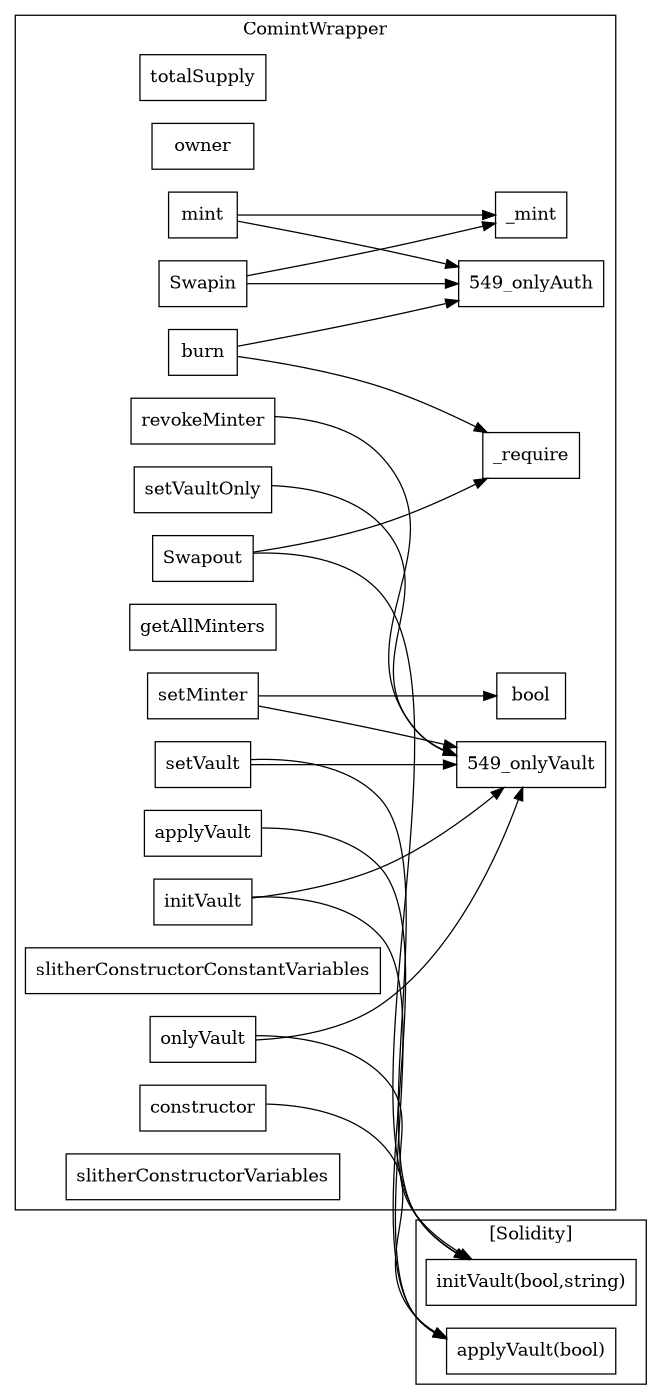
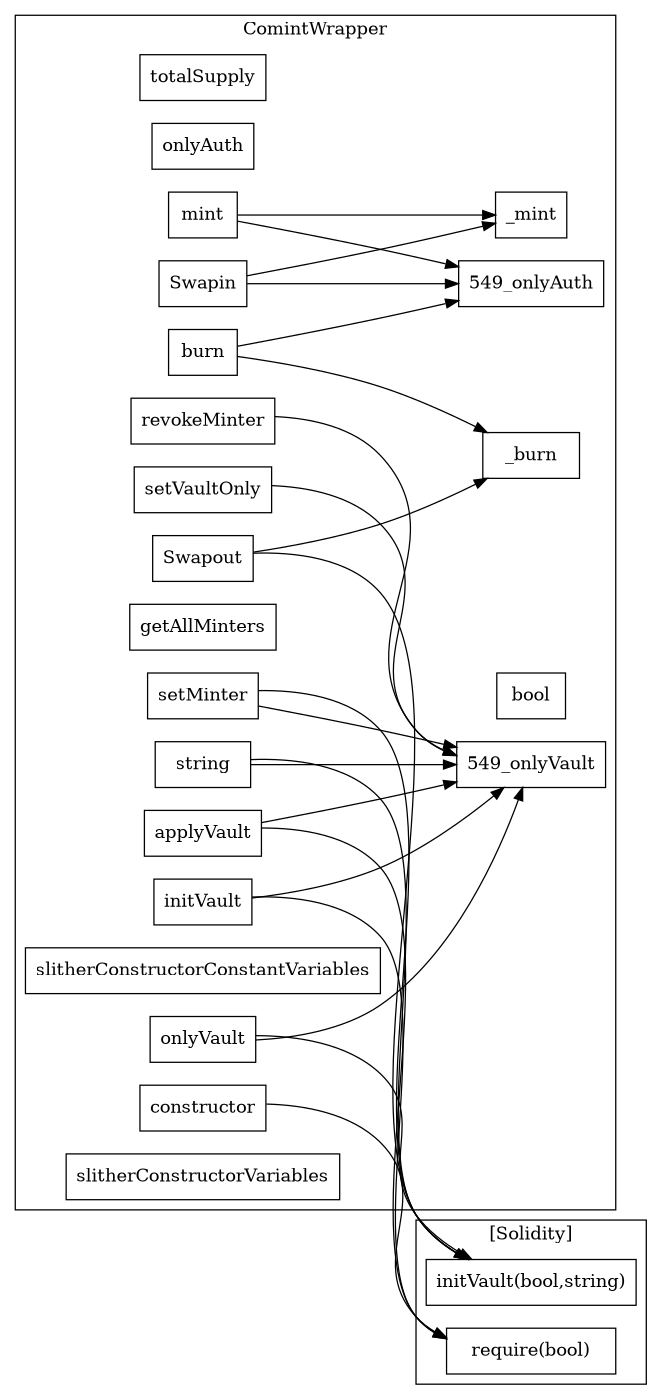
node "owner": label "owner" -> "onlyAuth"
node "_require": label "_require" -> "_burn"
edge "setMinter" -> "bool": now "setMinter" -> "initVault(bool,string)"
node "setVault": label "setVault" -> "string"
edge "applyVault" -> "549_onlyVault": added
node "applyVault(bool)": label "applyVault(bool)" -> "require(bool)"
